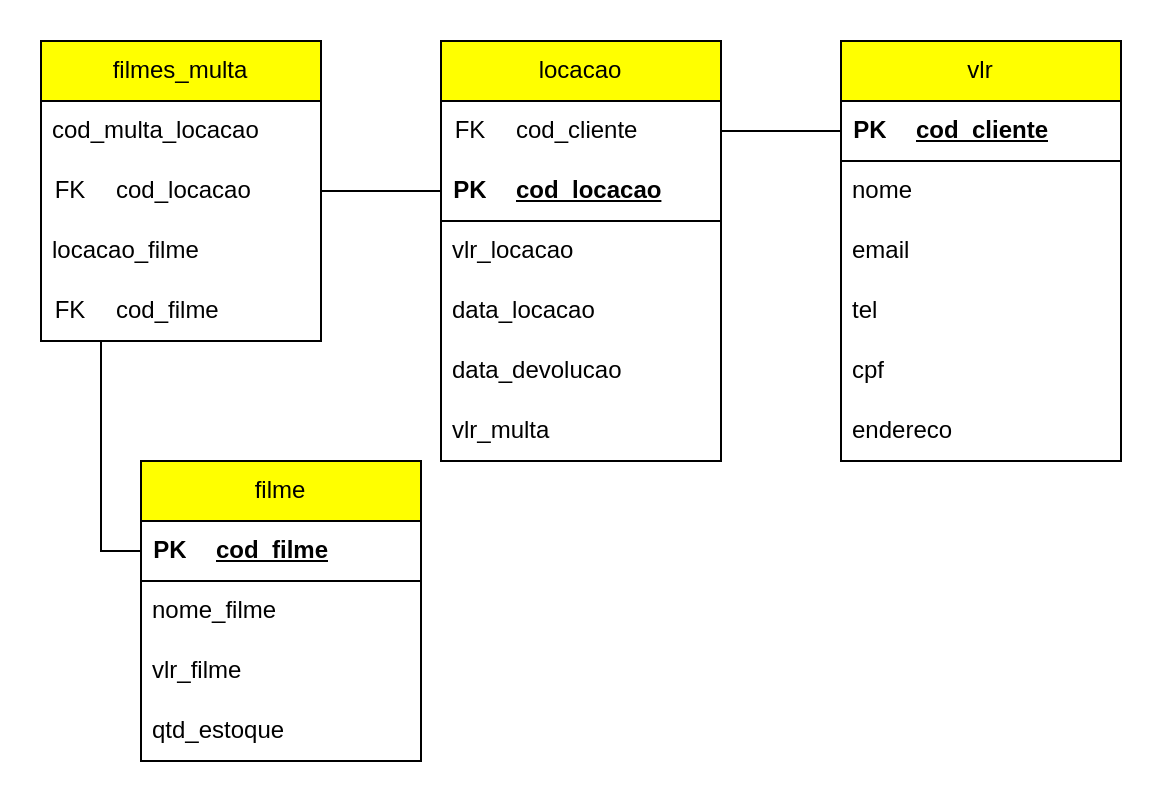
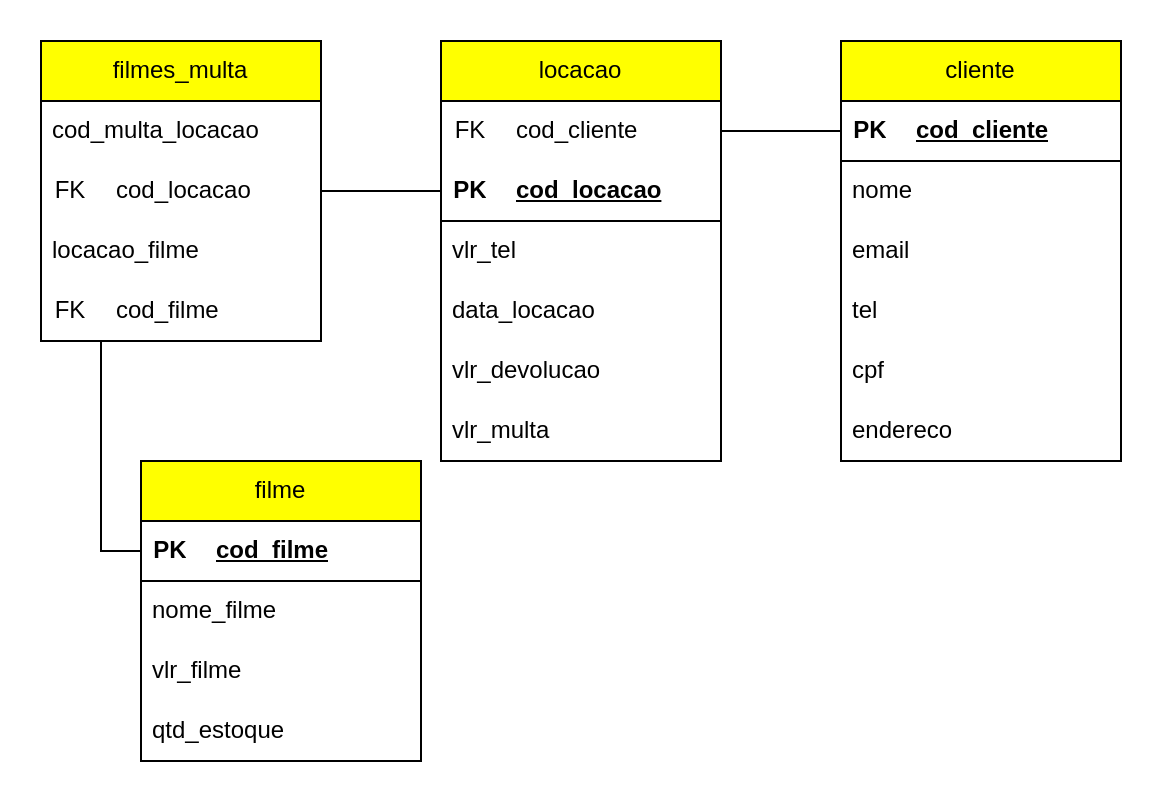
node "vlr": label "vlr" -> "cliente"
node "vlr_locacao": label "vlr_locacao" -> "vlr_tel"
node "data_devolucao": label "data_devolucao" -> "vlr_devolucao"
